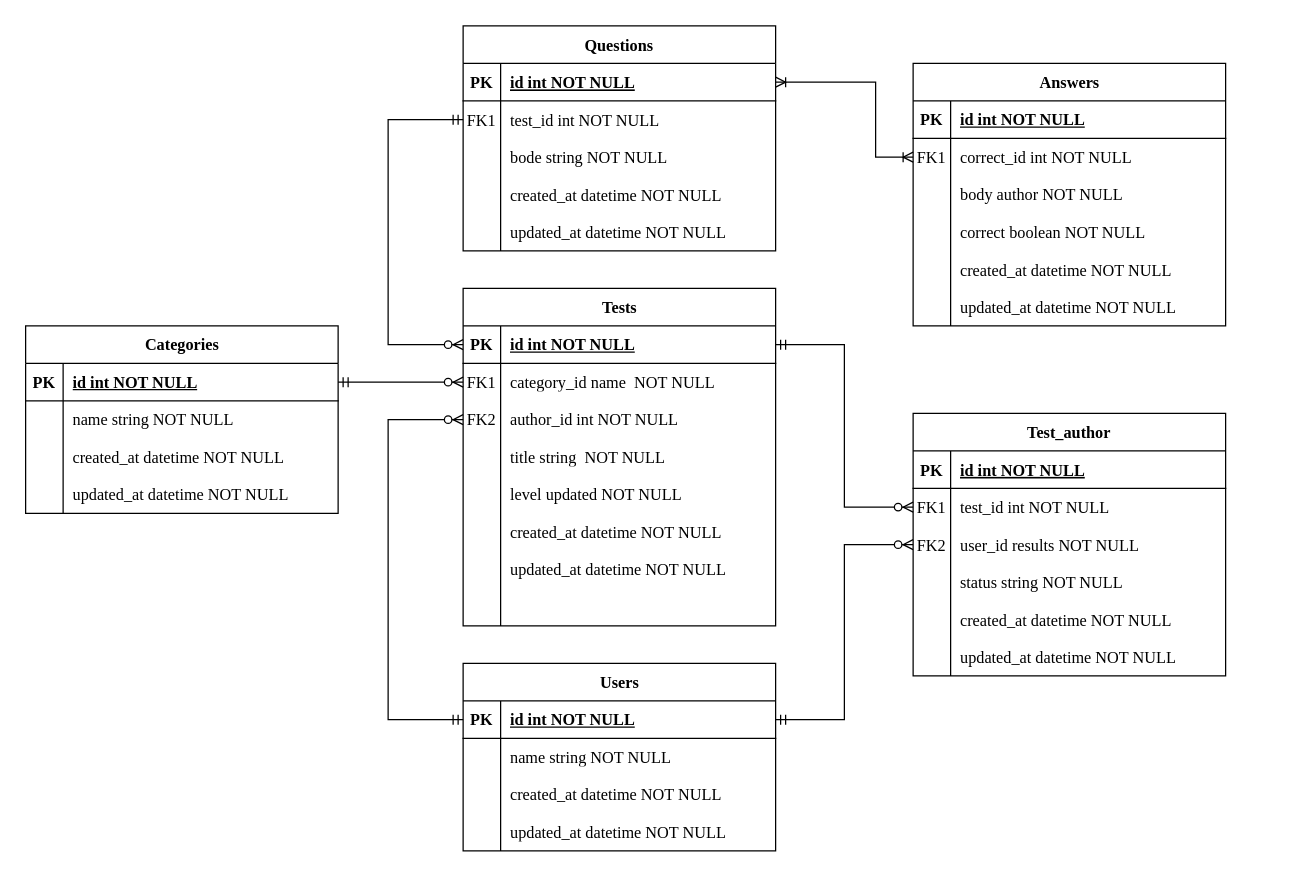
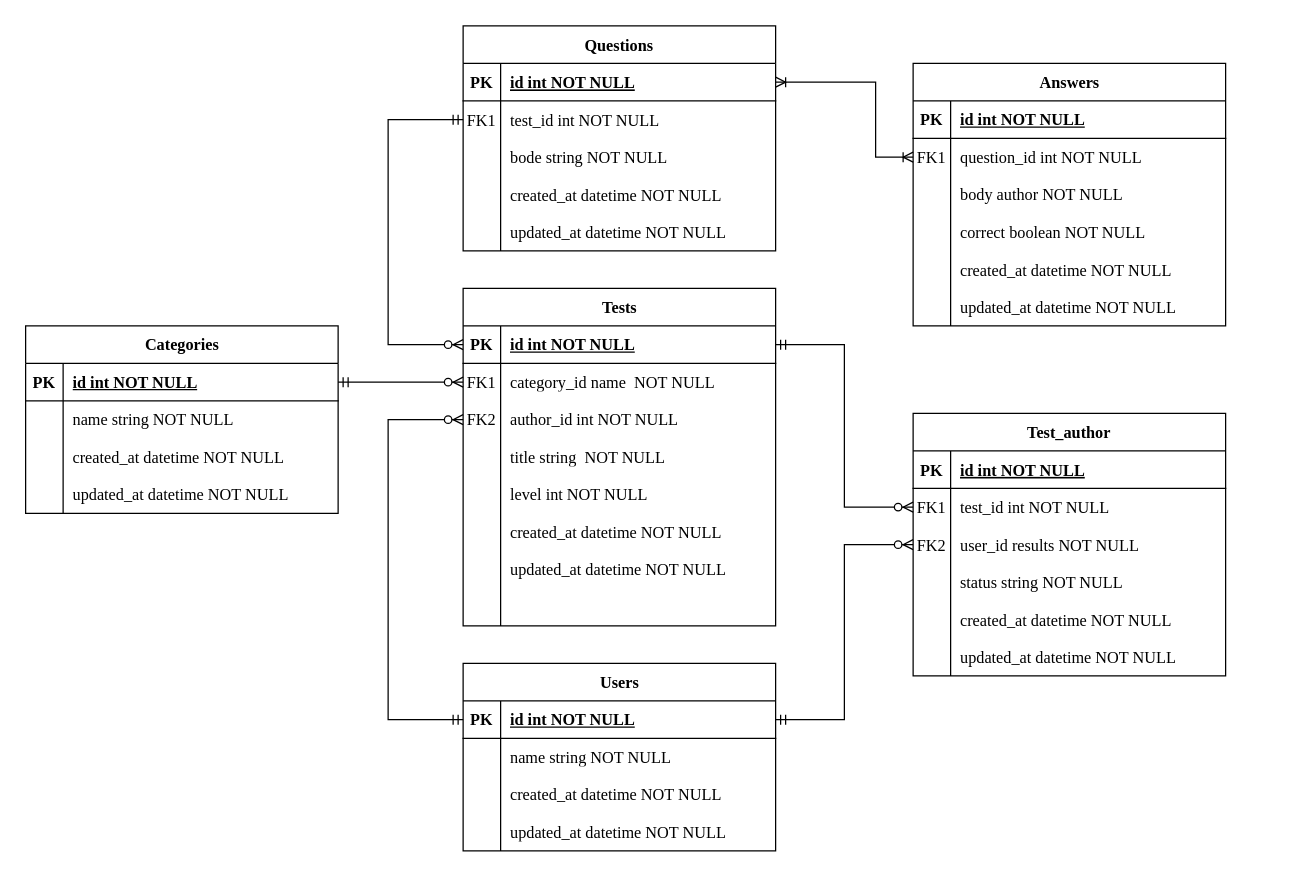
node "correct_id int NOT NULL": label "correct_id int NOT NULL" -> "question_id int NOT NULL"
node "level updated NOT NULL": label "level updated NOT NULL" -> "level int NOT NULL"
